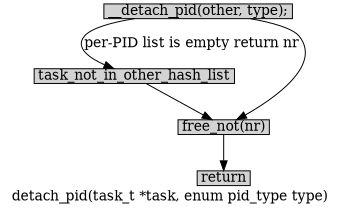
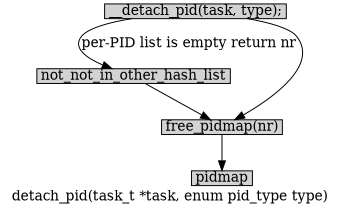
node "__detach_pid(other, type);": label "__detach_pid(other, type);" -> "__detach_pid(task, type);"
node "task_not_in_other_hash_list": label "task_not_in_other_hash_list" -> "not_not_in_other_hash_list"
node "free_not(nr)": label "free_not(nr)" -> "free_pidmap(nr)"
node "return": label "return" -> "pidmap"
